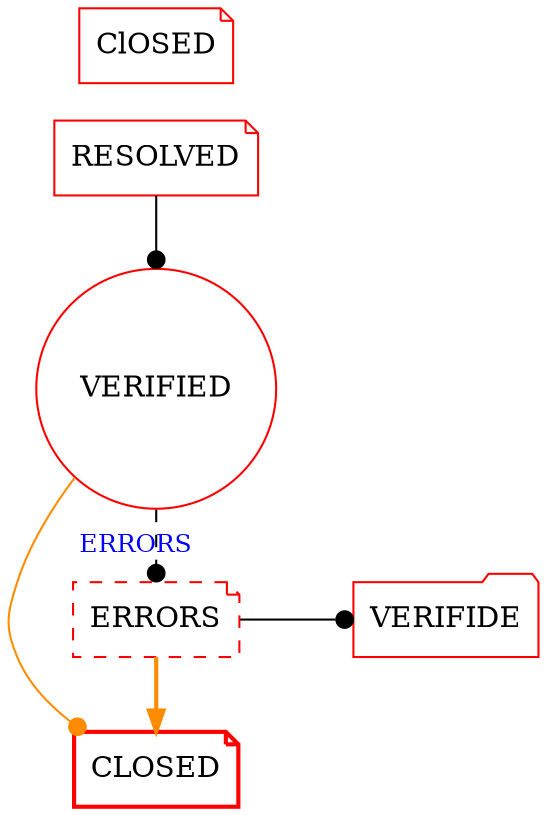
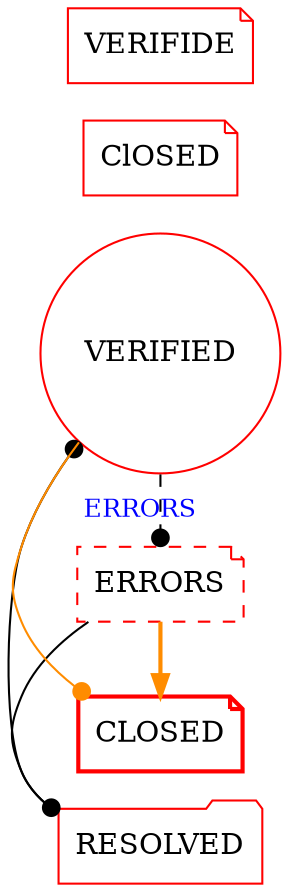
node "RESOLVED": shape note -> folder
edge "ERRORS" -> "VERIFIDE": now "ERRORS" -> "RESOLVED"
node "VERIFIDE": shape folder -> note
